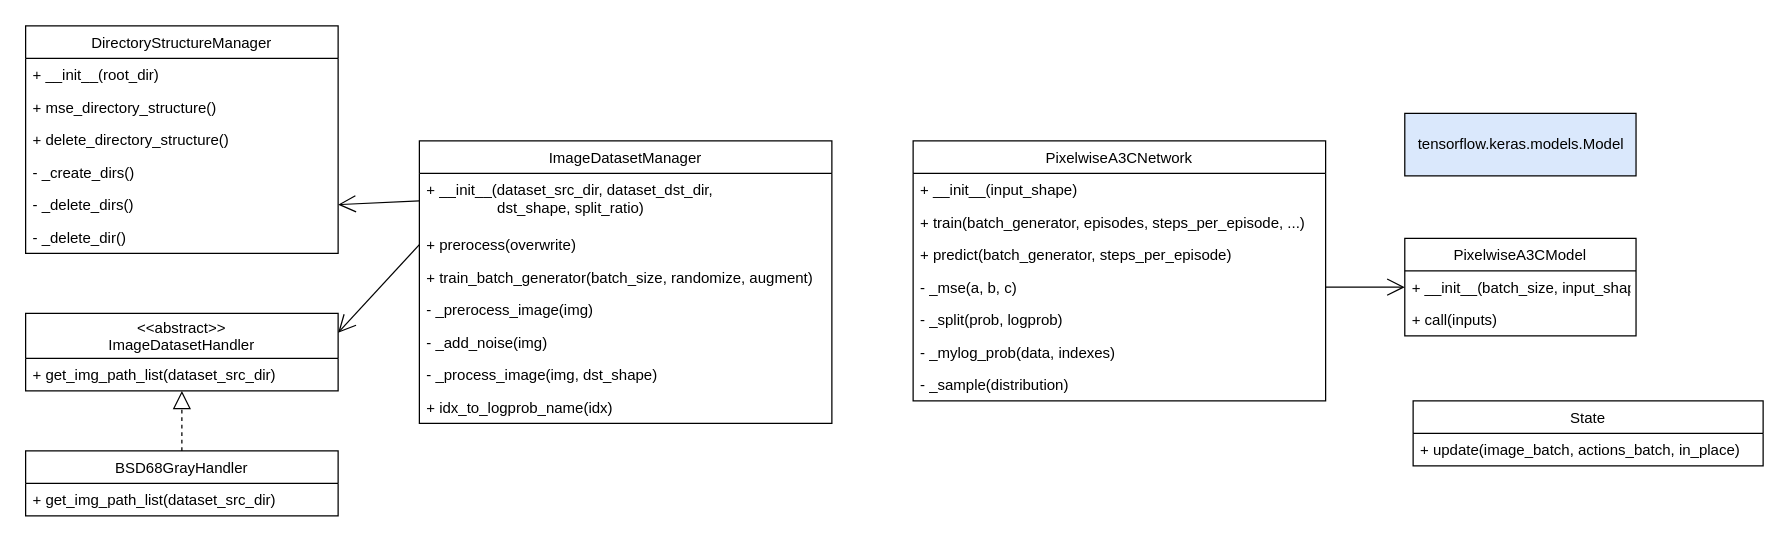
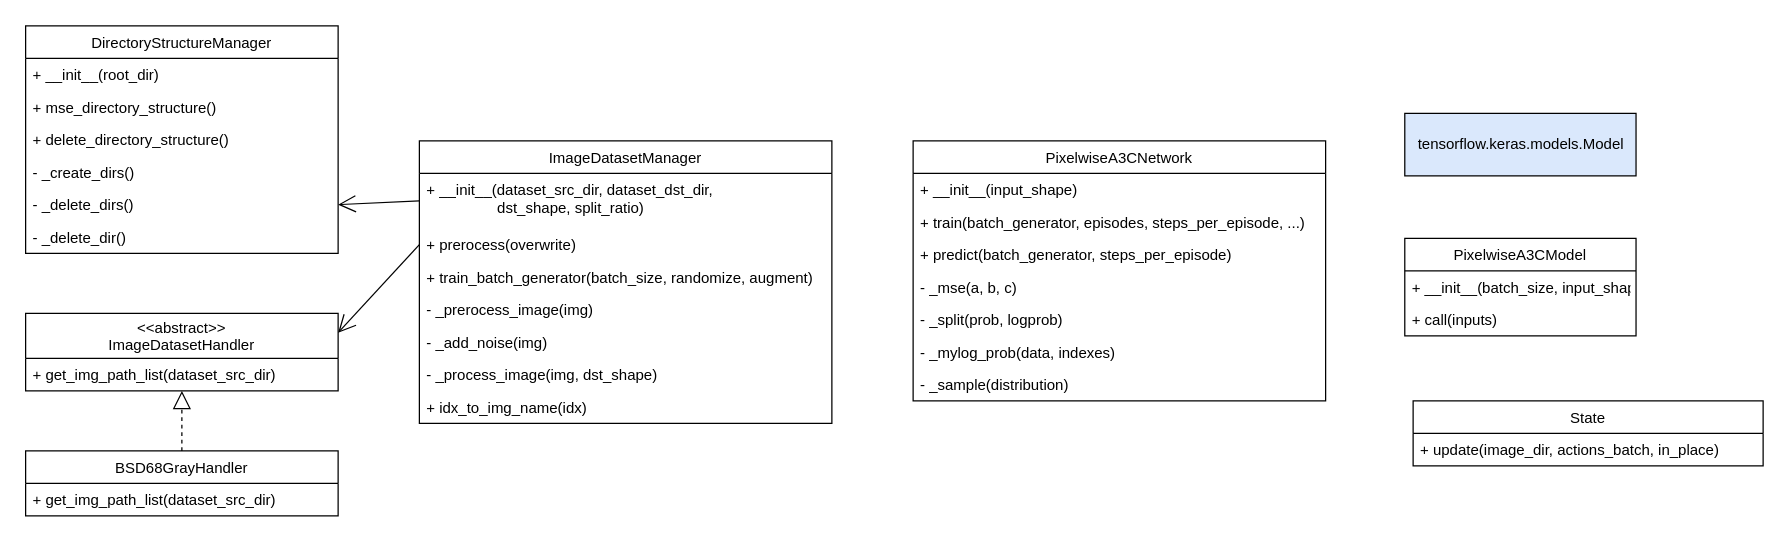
edge "- _mse(a, b, c)" -> "+ __init__(batch_size, input_shape)": removed
node "+ idx_to_logprob_name(idx)": label "+ idx_to_logprob_name(idx)" -> "+ idx_to_img_name(idx)"
node "+ update(image_batch, actions_batch, in_place)": label "+ update(image_batch, actions_batch, in_place)" -> "+ update(image_dir, actions_batch, in_place)"
